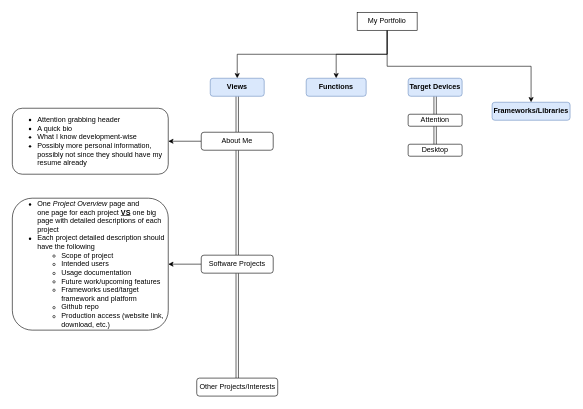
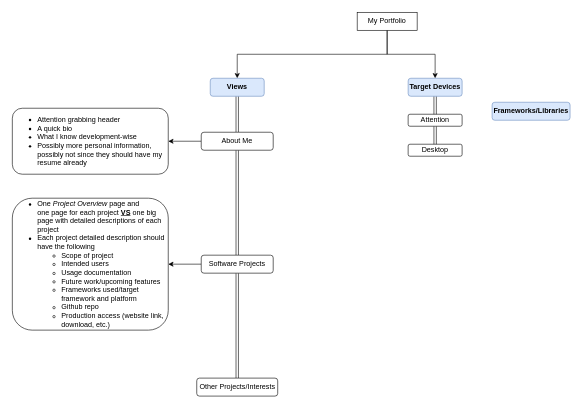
edge "My Portfolio" -> "Frameworks/Libraries": now "My Portfolio" -> "Target Devices"
edge "My Portfolio" -> "Functions": removed
node "Functions": removed
